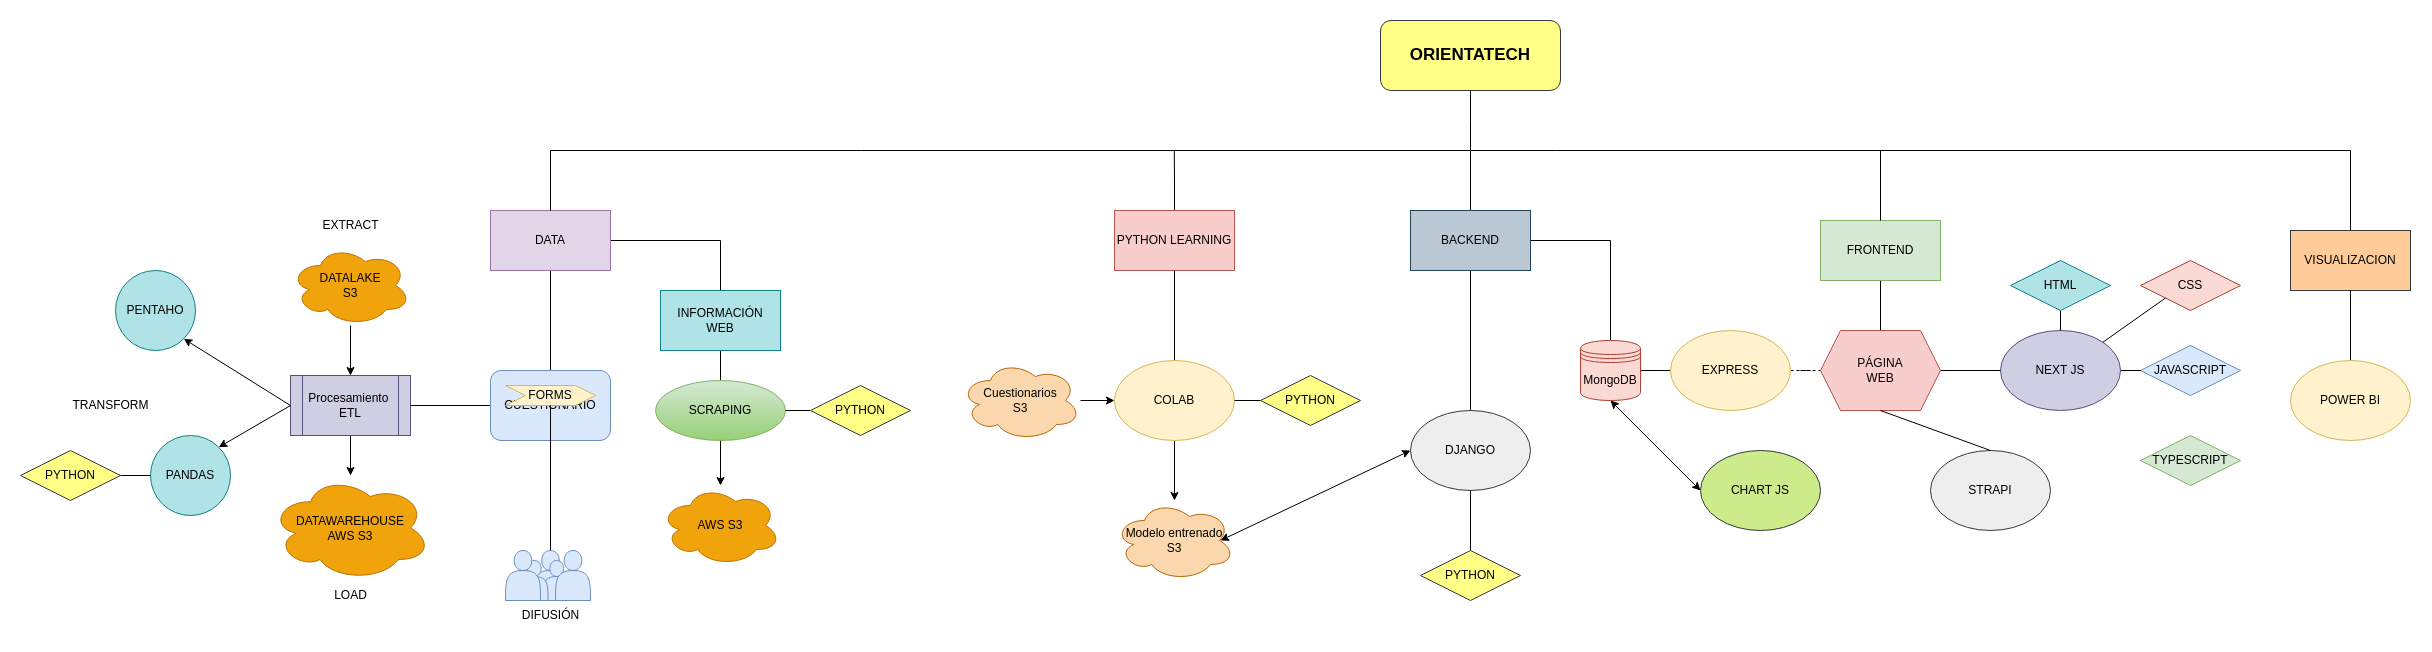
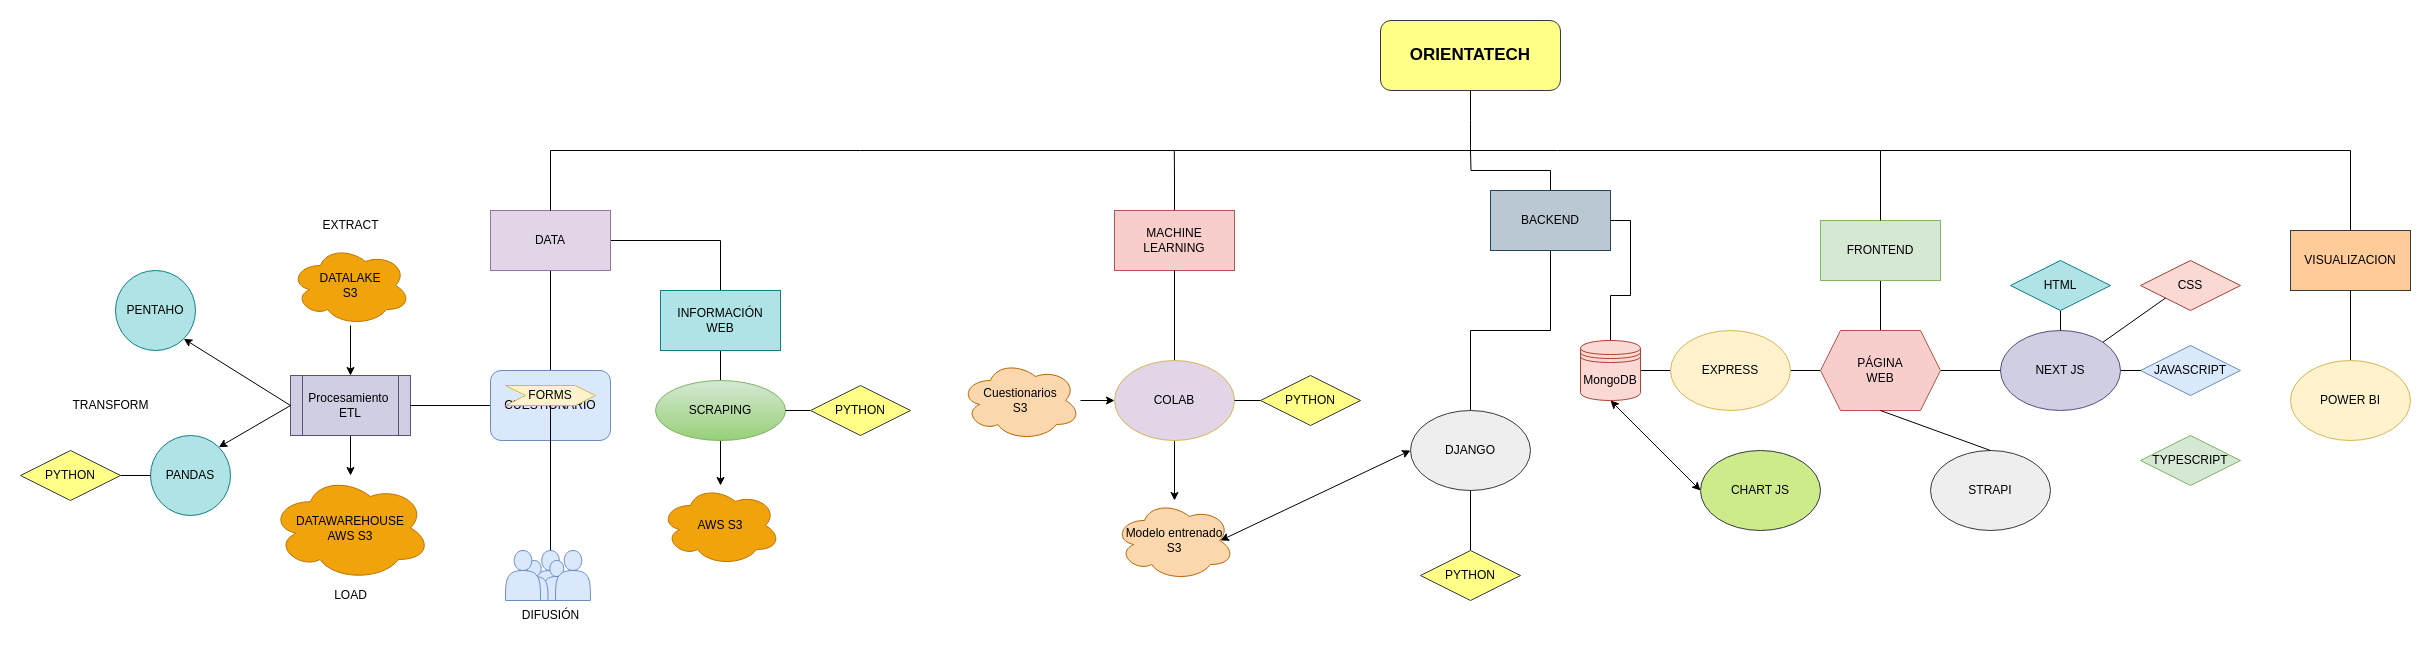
node "PYTHON LEARNING": label "PYTHON LEARNING" -> "MACHINE LEARNING"
node "BACKEND": moved (1471, 241) -> (1551, 221)
edge "EXPRESS" -- "PÁGINA WEB": style dashed -> solid
node "COLAB": fillcolor #fff2cc -> #e1d5e7
